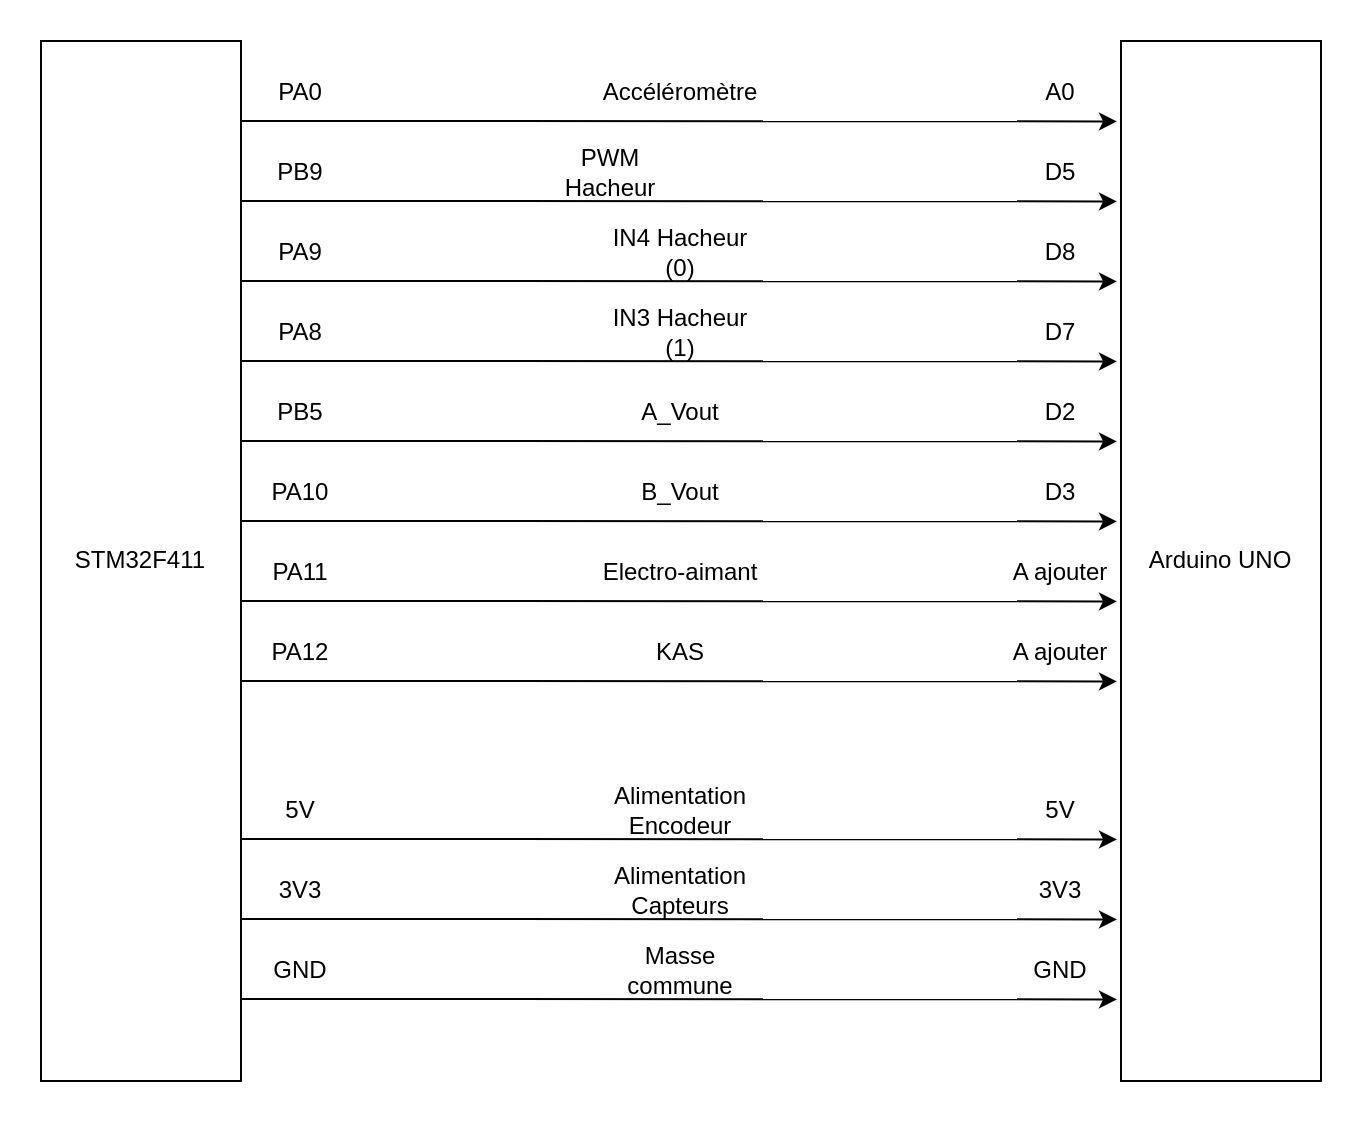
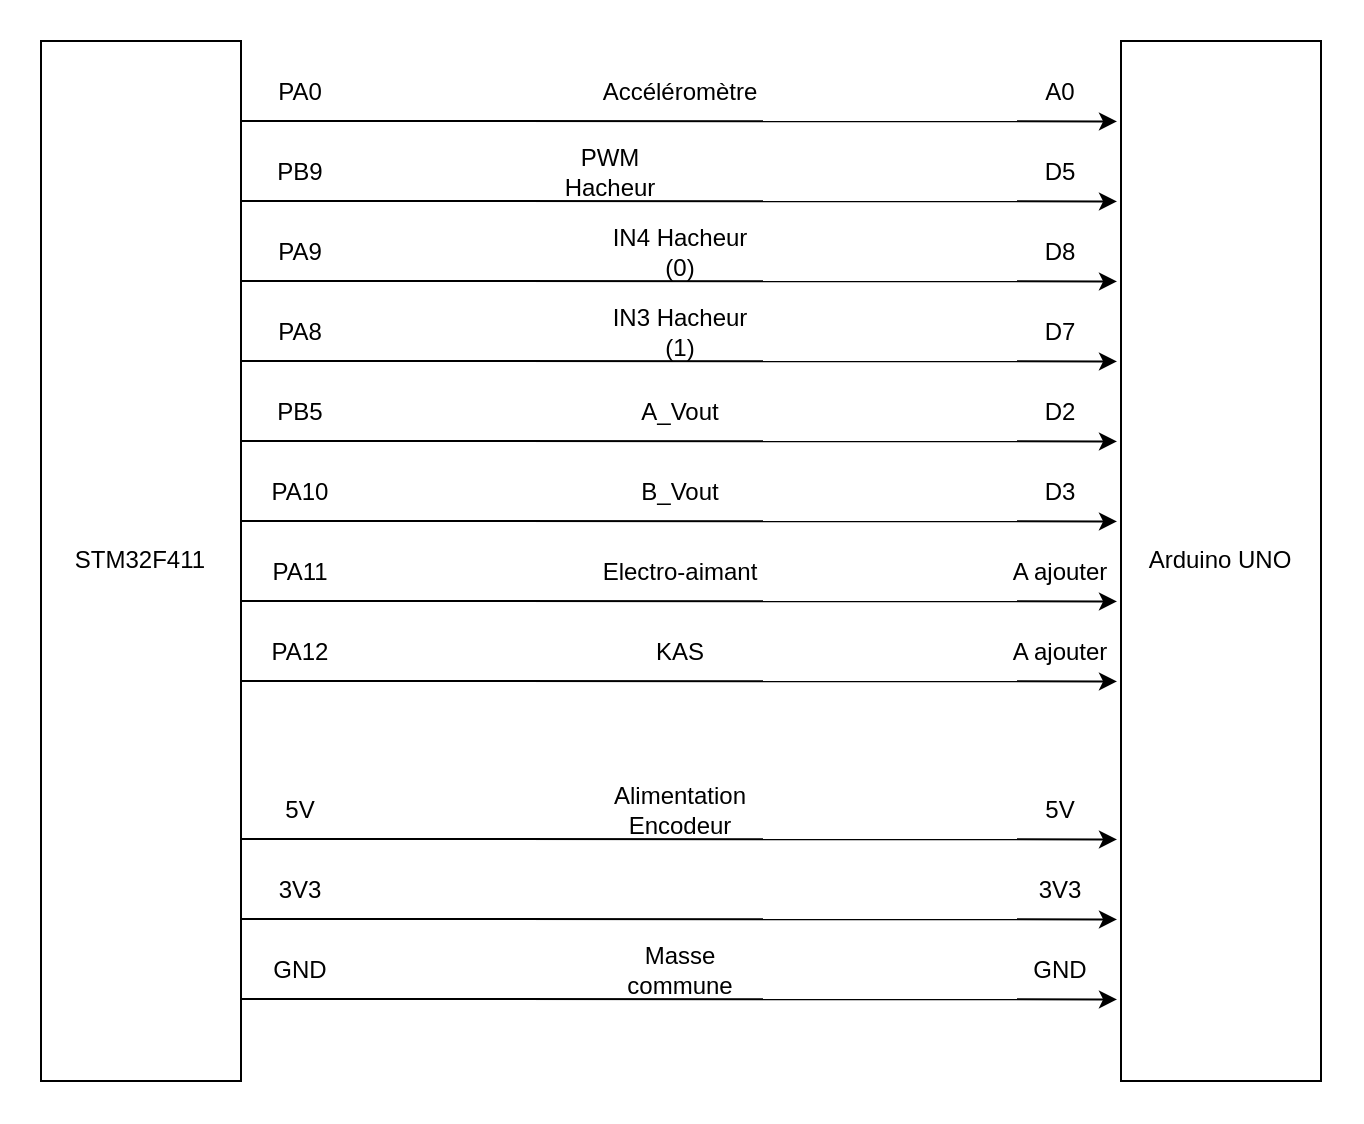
node "Alimentation Capteurs": removed
